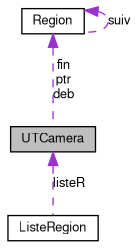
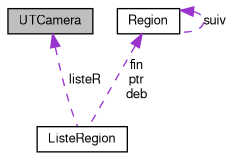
edge "UTCamera" -> "Region": now "ListeRegion" -> "Region"
